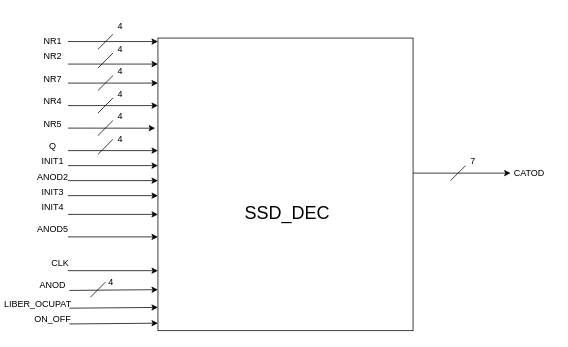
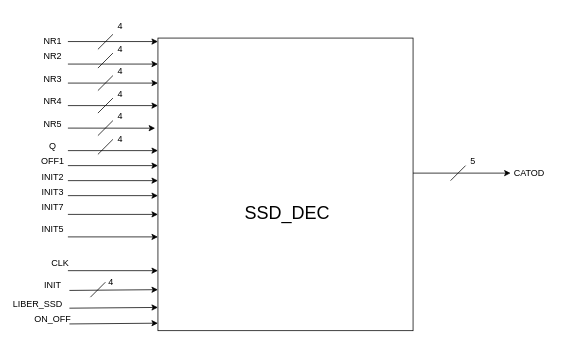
node "NR7": label "NR7" -> "NR3"
node "INIT1": label "INIT1" -> "OFF1"
node "7": label "7" -> "5"
node "ANOD2": label "ANOD2" -> "INIT2"
node "INIT4": label "INIT4" -> "INIT7"
node "ANOD5": label "ANOD5" -> "INIT5"
node "ANOD": label "ANOD" -> "INIT"
node "LIBER_OCUPAT": label "LIBER_OCUPAT" -> "LIBER_SSD"
